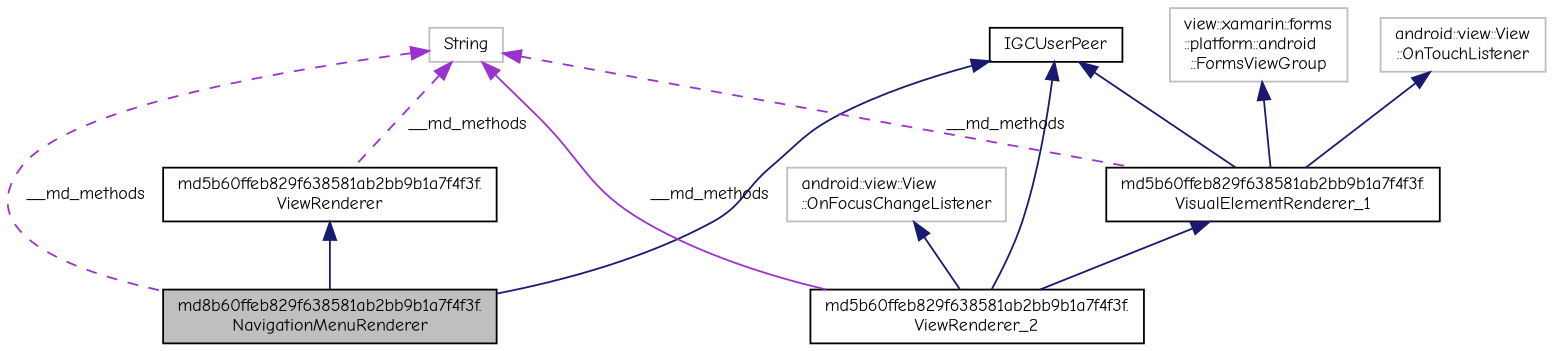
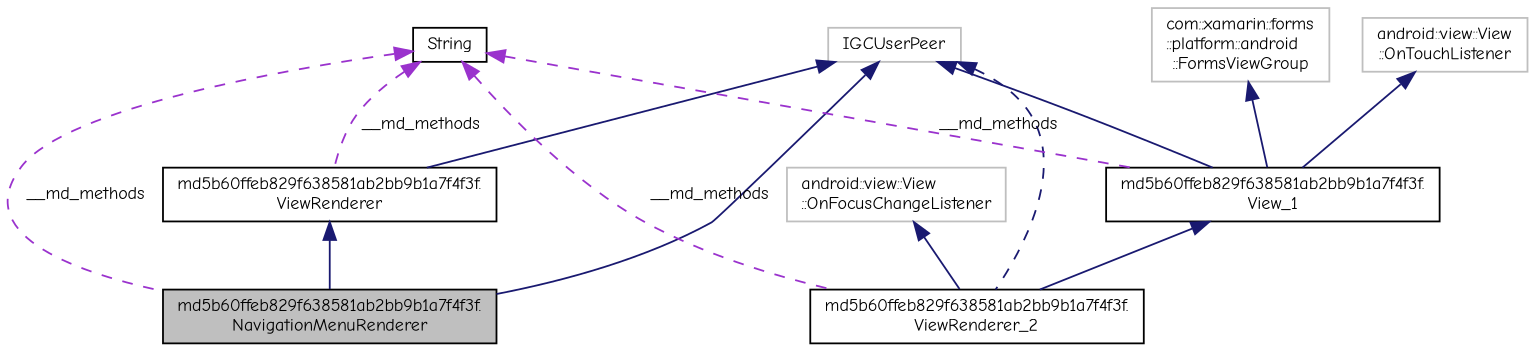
node "String": color grey75 -> black
node "IGCUserPeer": color black -> grey75
node "view::xamarin::forms ::platform::android ::FormsViewGroup": label "view::xamarin::forms ::platform::android ::FormsViewGroup" -> "com::xamarin::forms ::platform::android ::FormsViewGroup"
edge "md5b60ffeb829f638581ab2bb9b1a7f4f3f. ViewRenderer" -> "IGCUserPeer": added
edge "md5b60ffeb829f638581ab2bb9b1a7f4f3f. ViewRenderer_2" -> "IGCUserPeer": style solid -> dashed
node "md5b60ffeb829f638581ab2bb9b1a7f4f3f. VisualElementRenderer_1": label "md5b60ffeb829f638581ab2bb9b1a7f4f3f. VisualElementRenderer_1" -> "md5b60ffeb829f638581ab2bb9b1a7f4f3f. View_1"
edge "md5b60ffeb829f638581ab2bb9b1a7f4f3f. ViewRenderer_2" -> "String": style solid -> dashed
node "md8b60ffeb829f638581ab2bb9b1a7f4f3f. NavigationMenuRenderer": label "md8b60ffeb829f638581ab2bb9b1a7f4f3f. NavigationMenuRenderer" -> "md5b60ffeb829f638581ab2bb9b1a7f4f3f. NavigationMenuRenderer"
